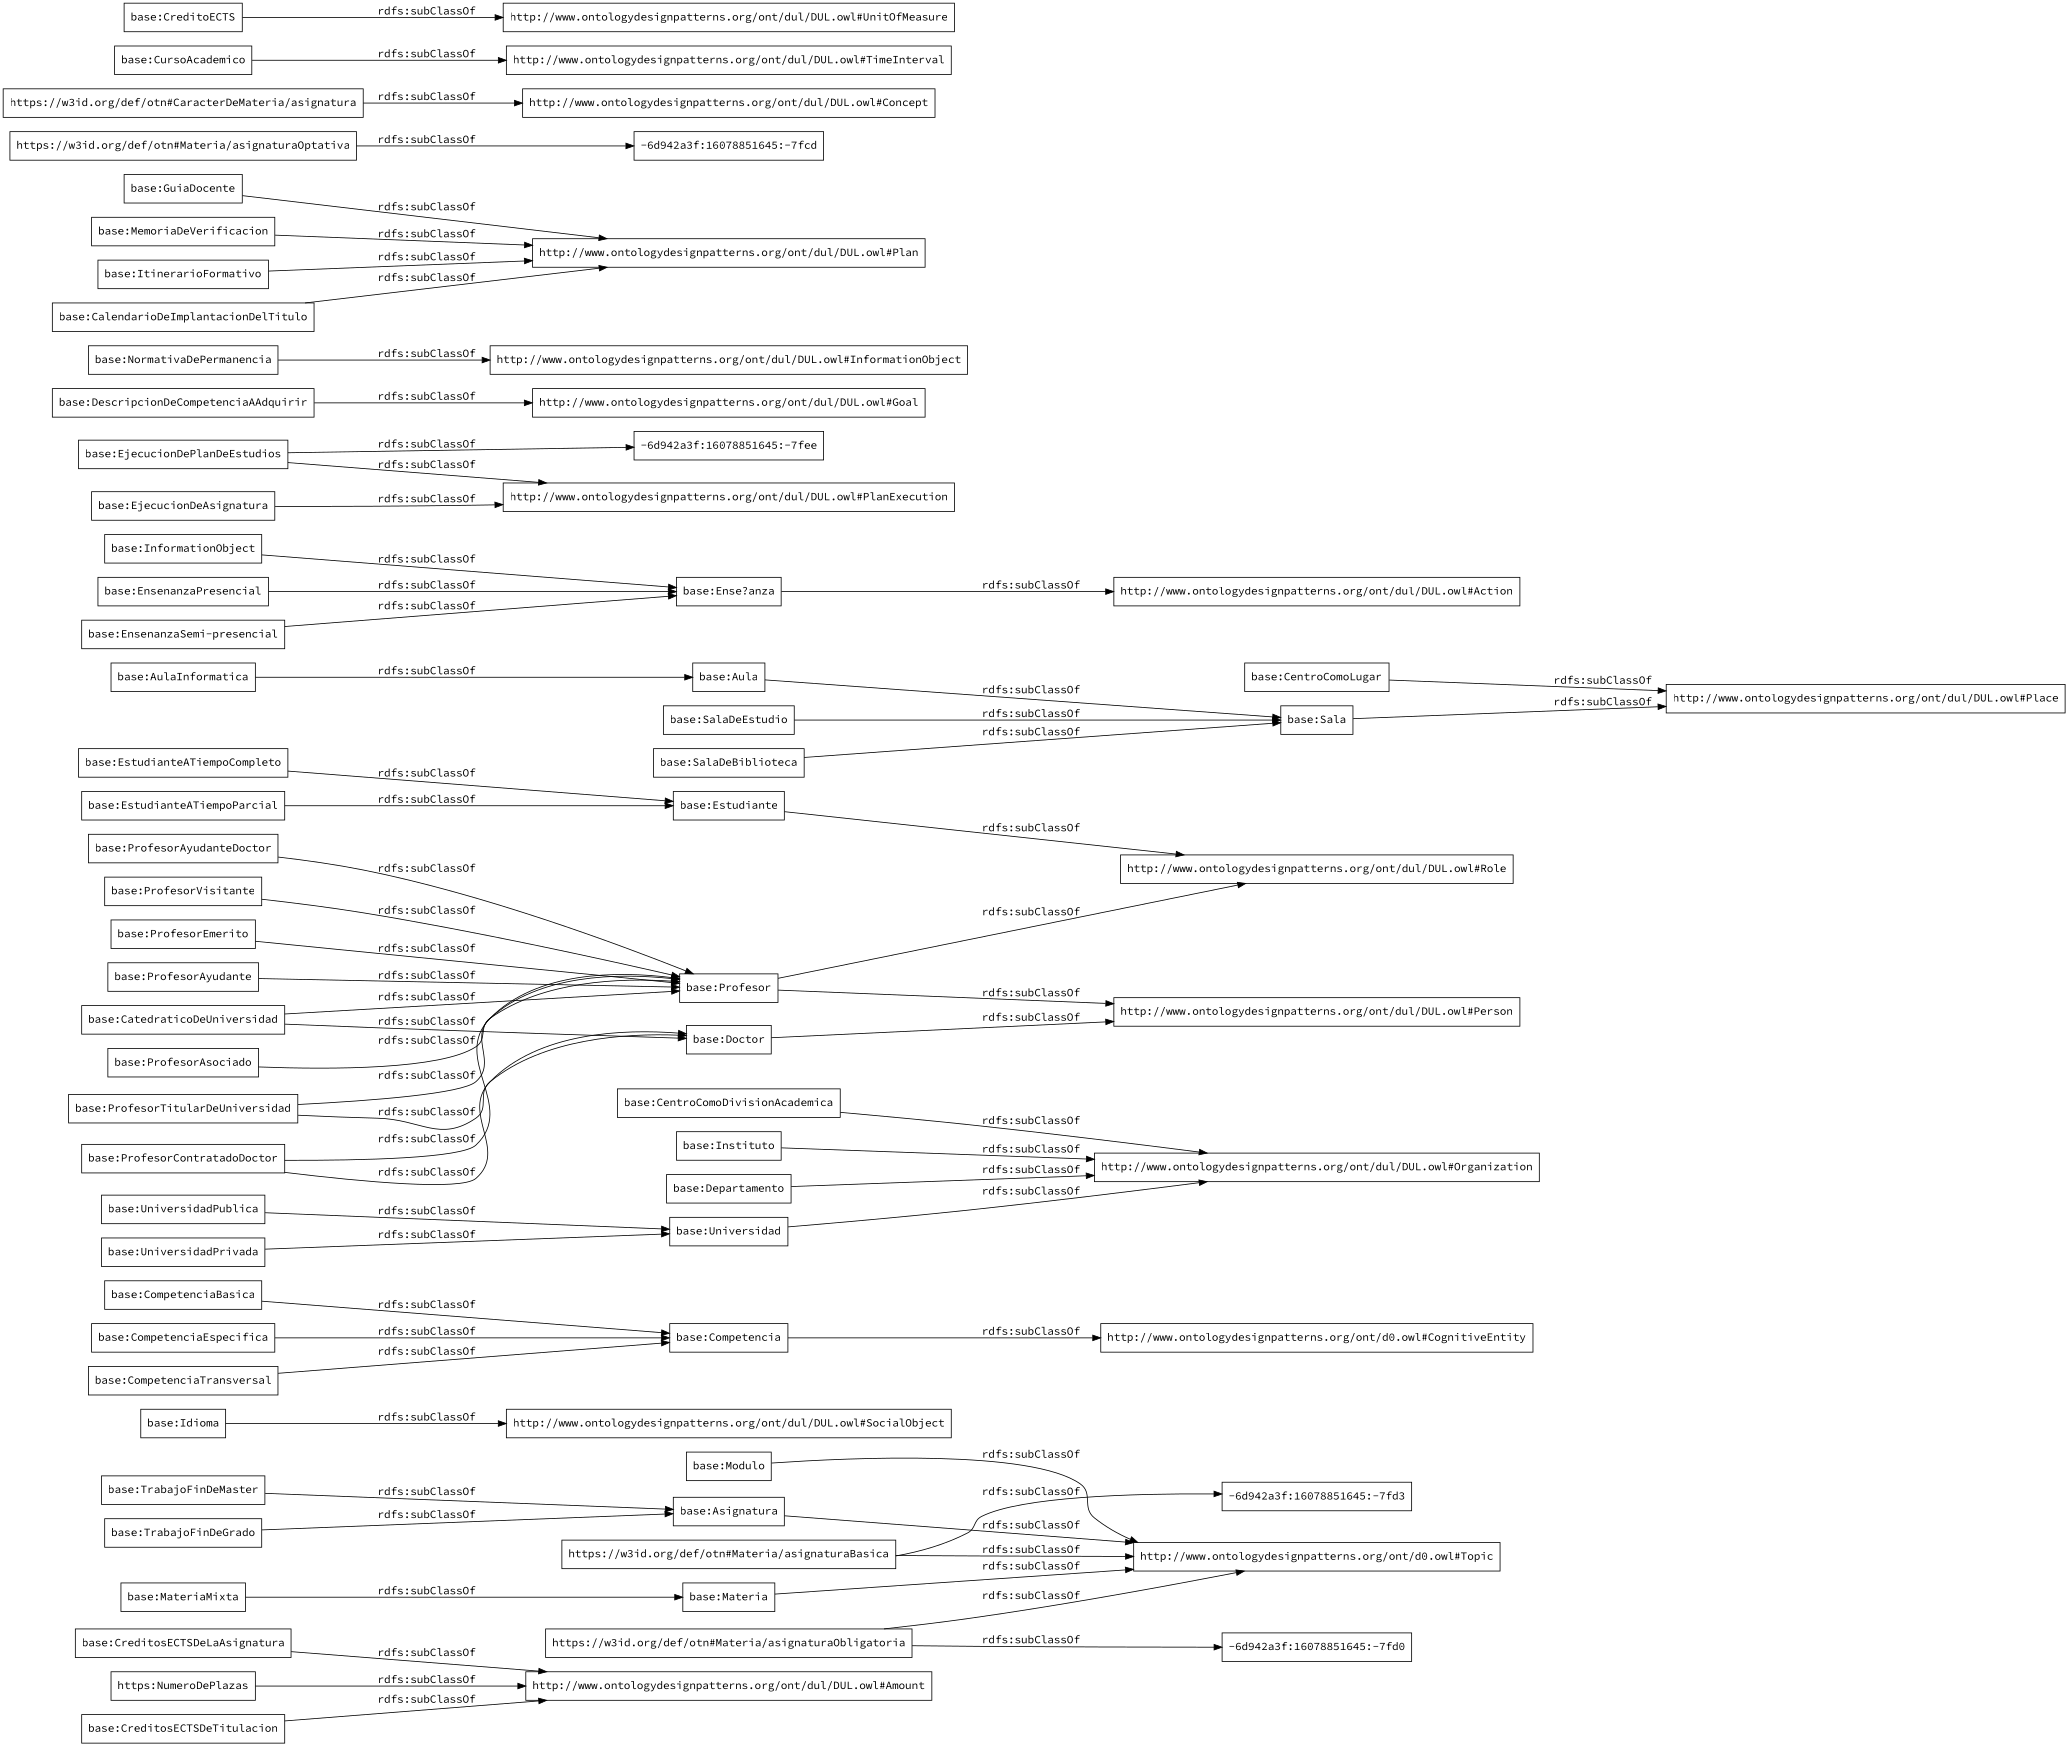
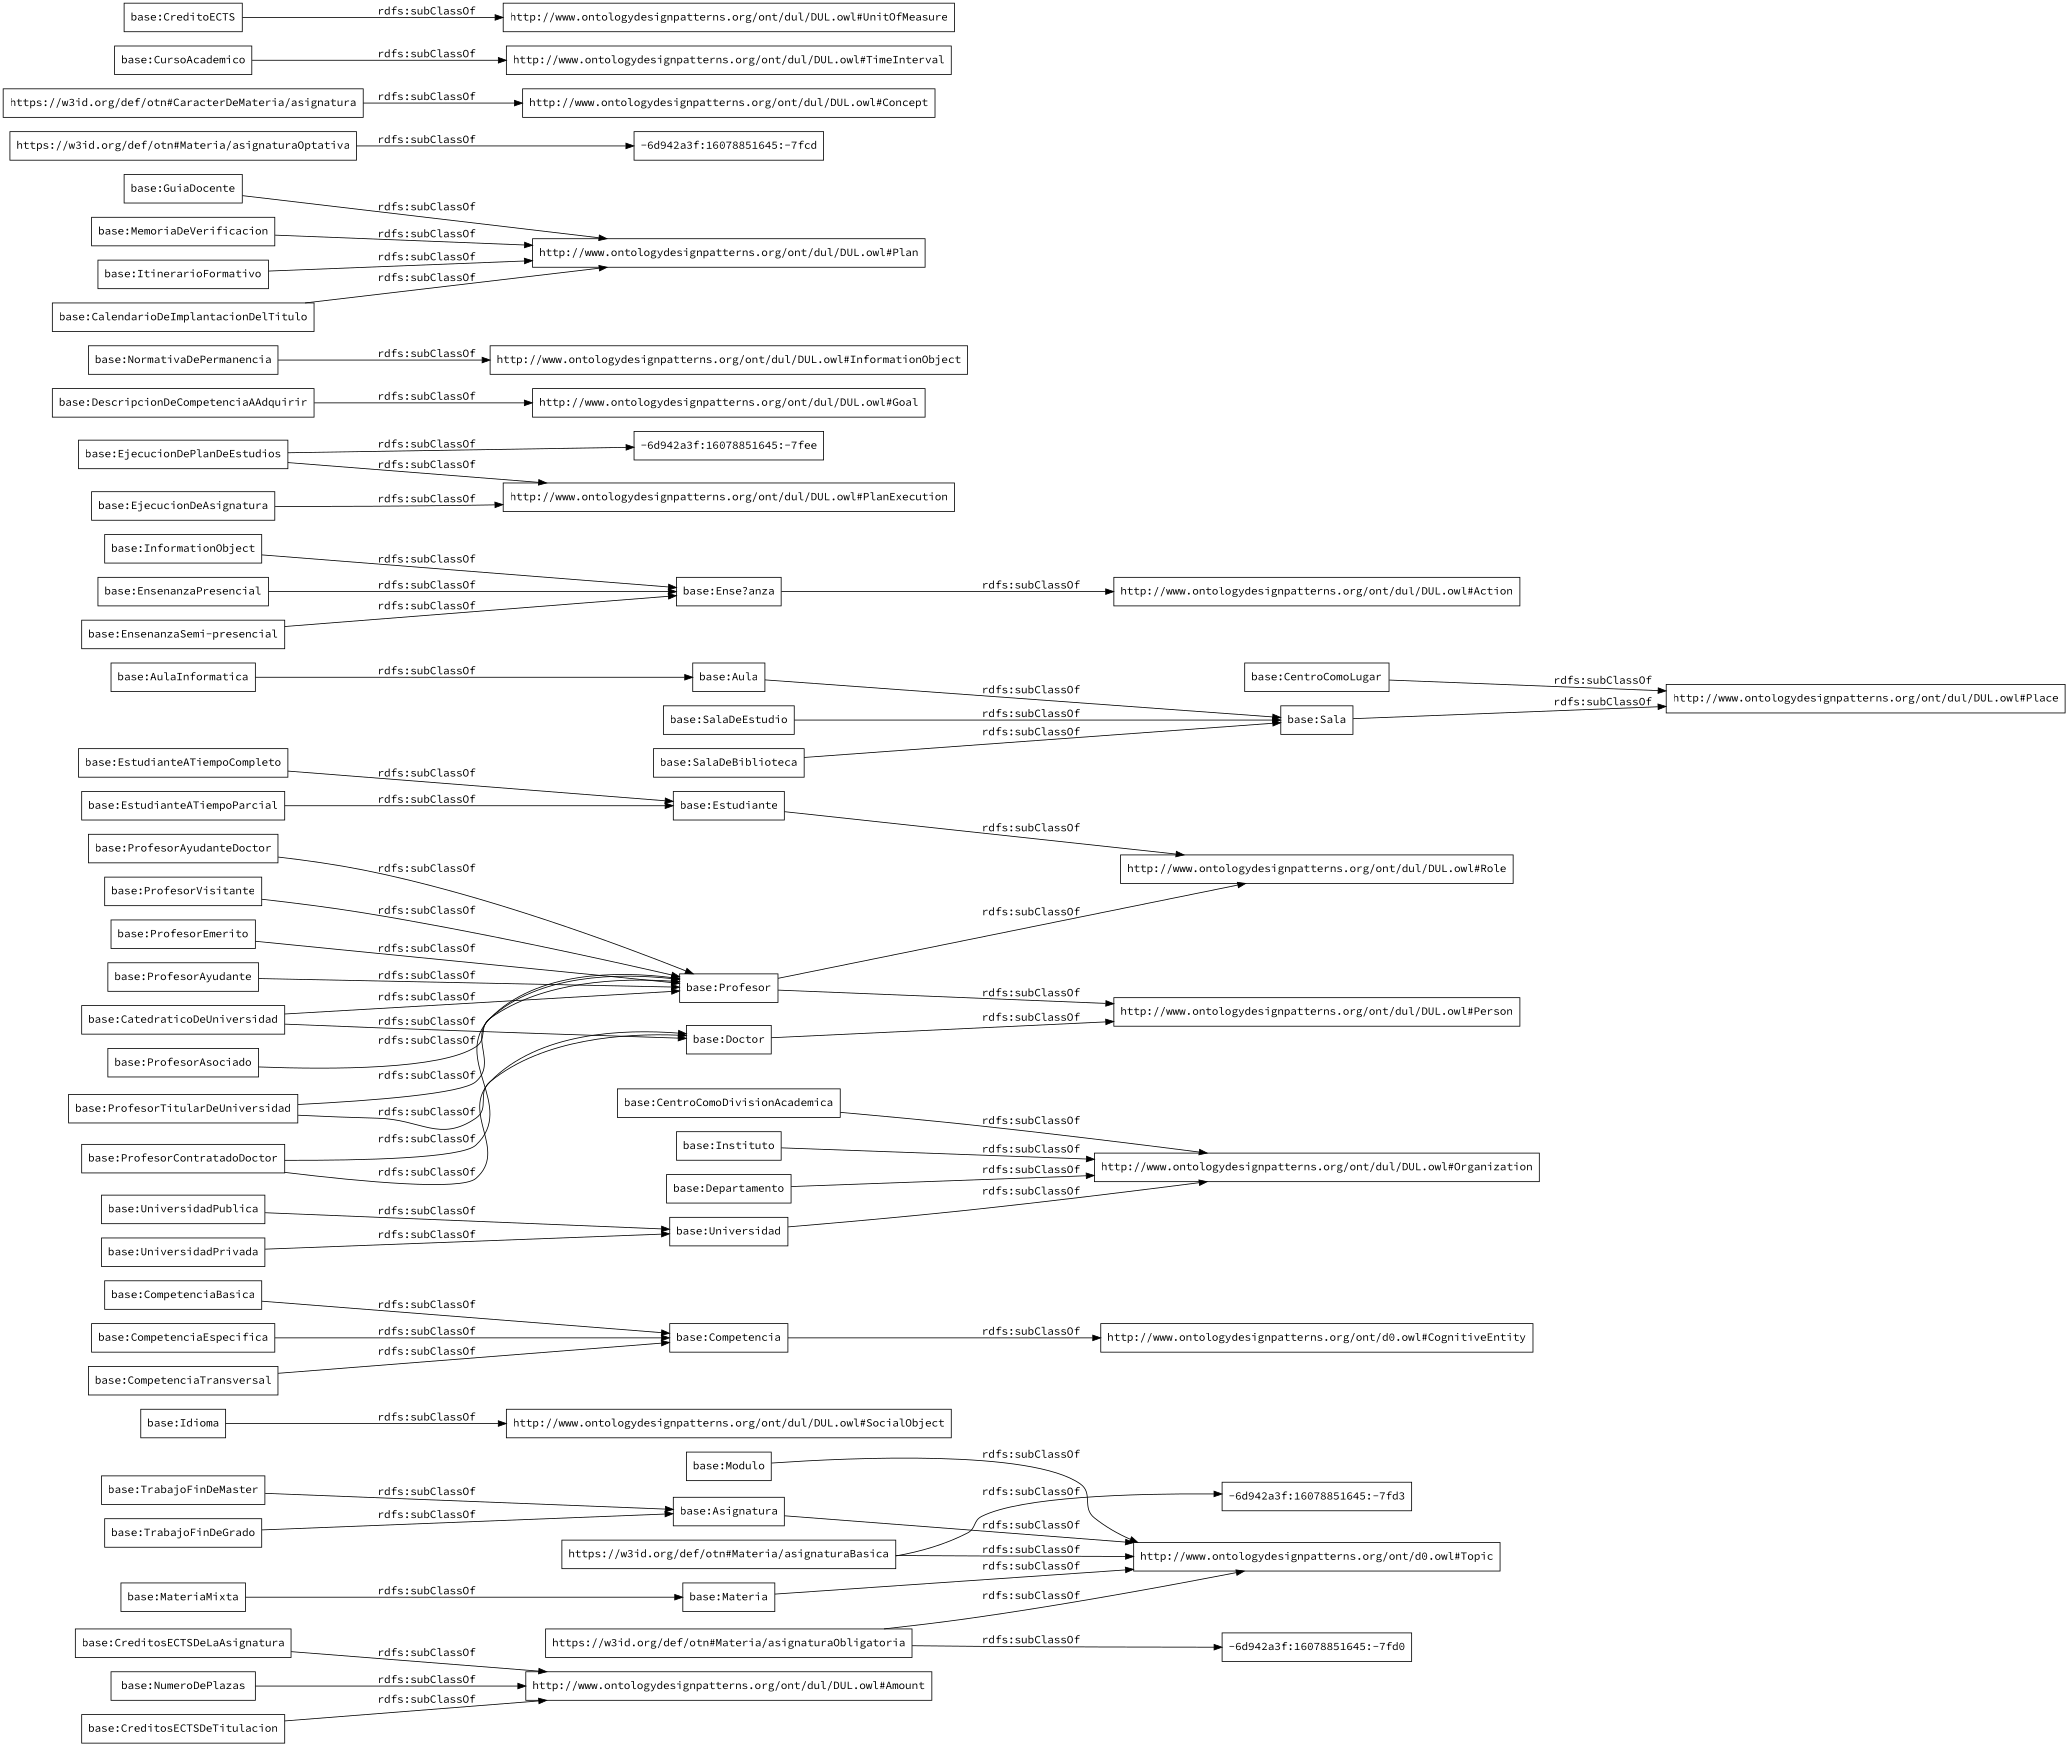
node "https:NumeroDePlazas": label "https:NumeroDePlazas" -> "base:NumeroDePlazas"
